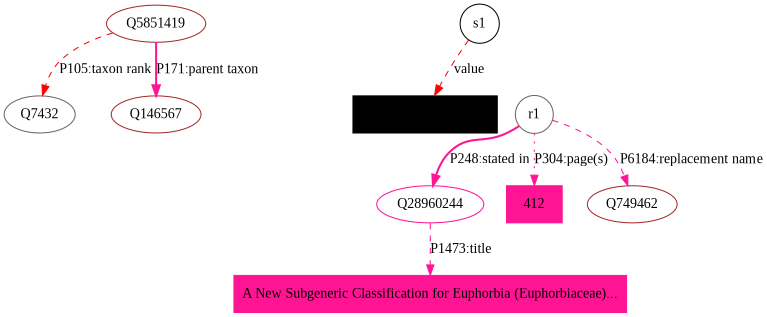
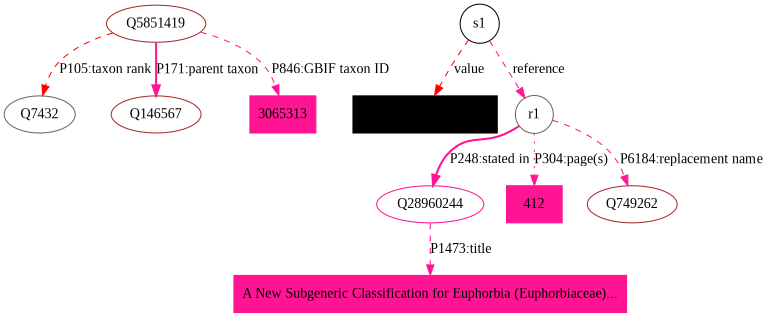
edge "s1" -> "r1": added, label "reference"
node "3065313": added
node "Q749462": label "Q749462" -> "Q749262"
